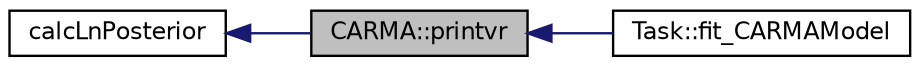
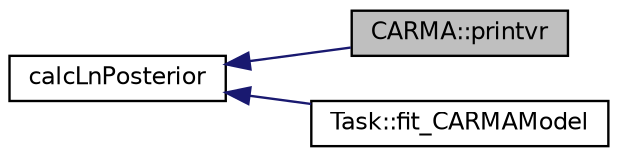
edge "Task::fit_CARMAModel" -> "CARMA::printvr": now "Task::fit_CARMAModel" -> "calcLnPosterior"
